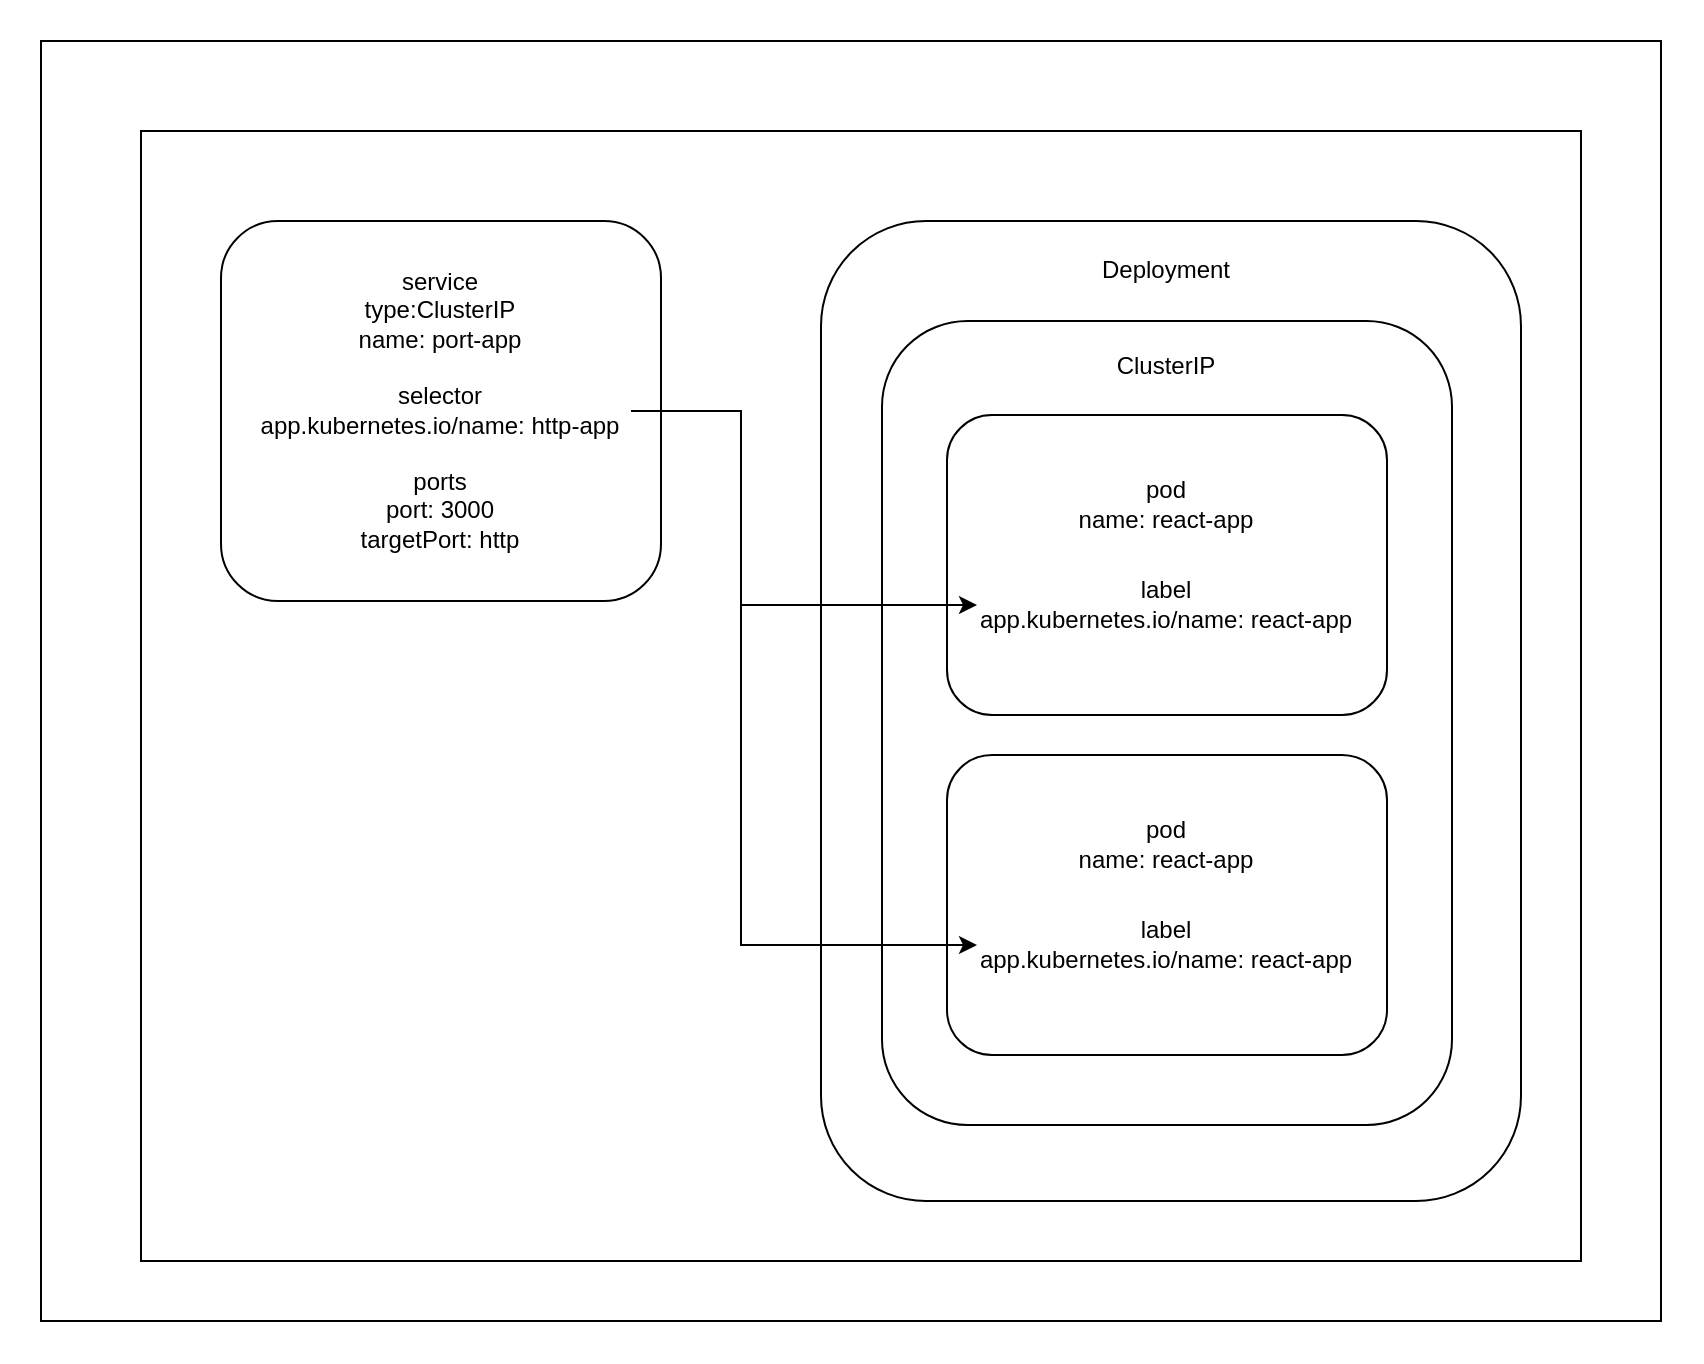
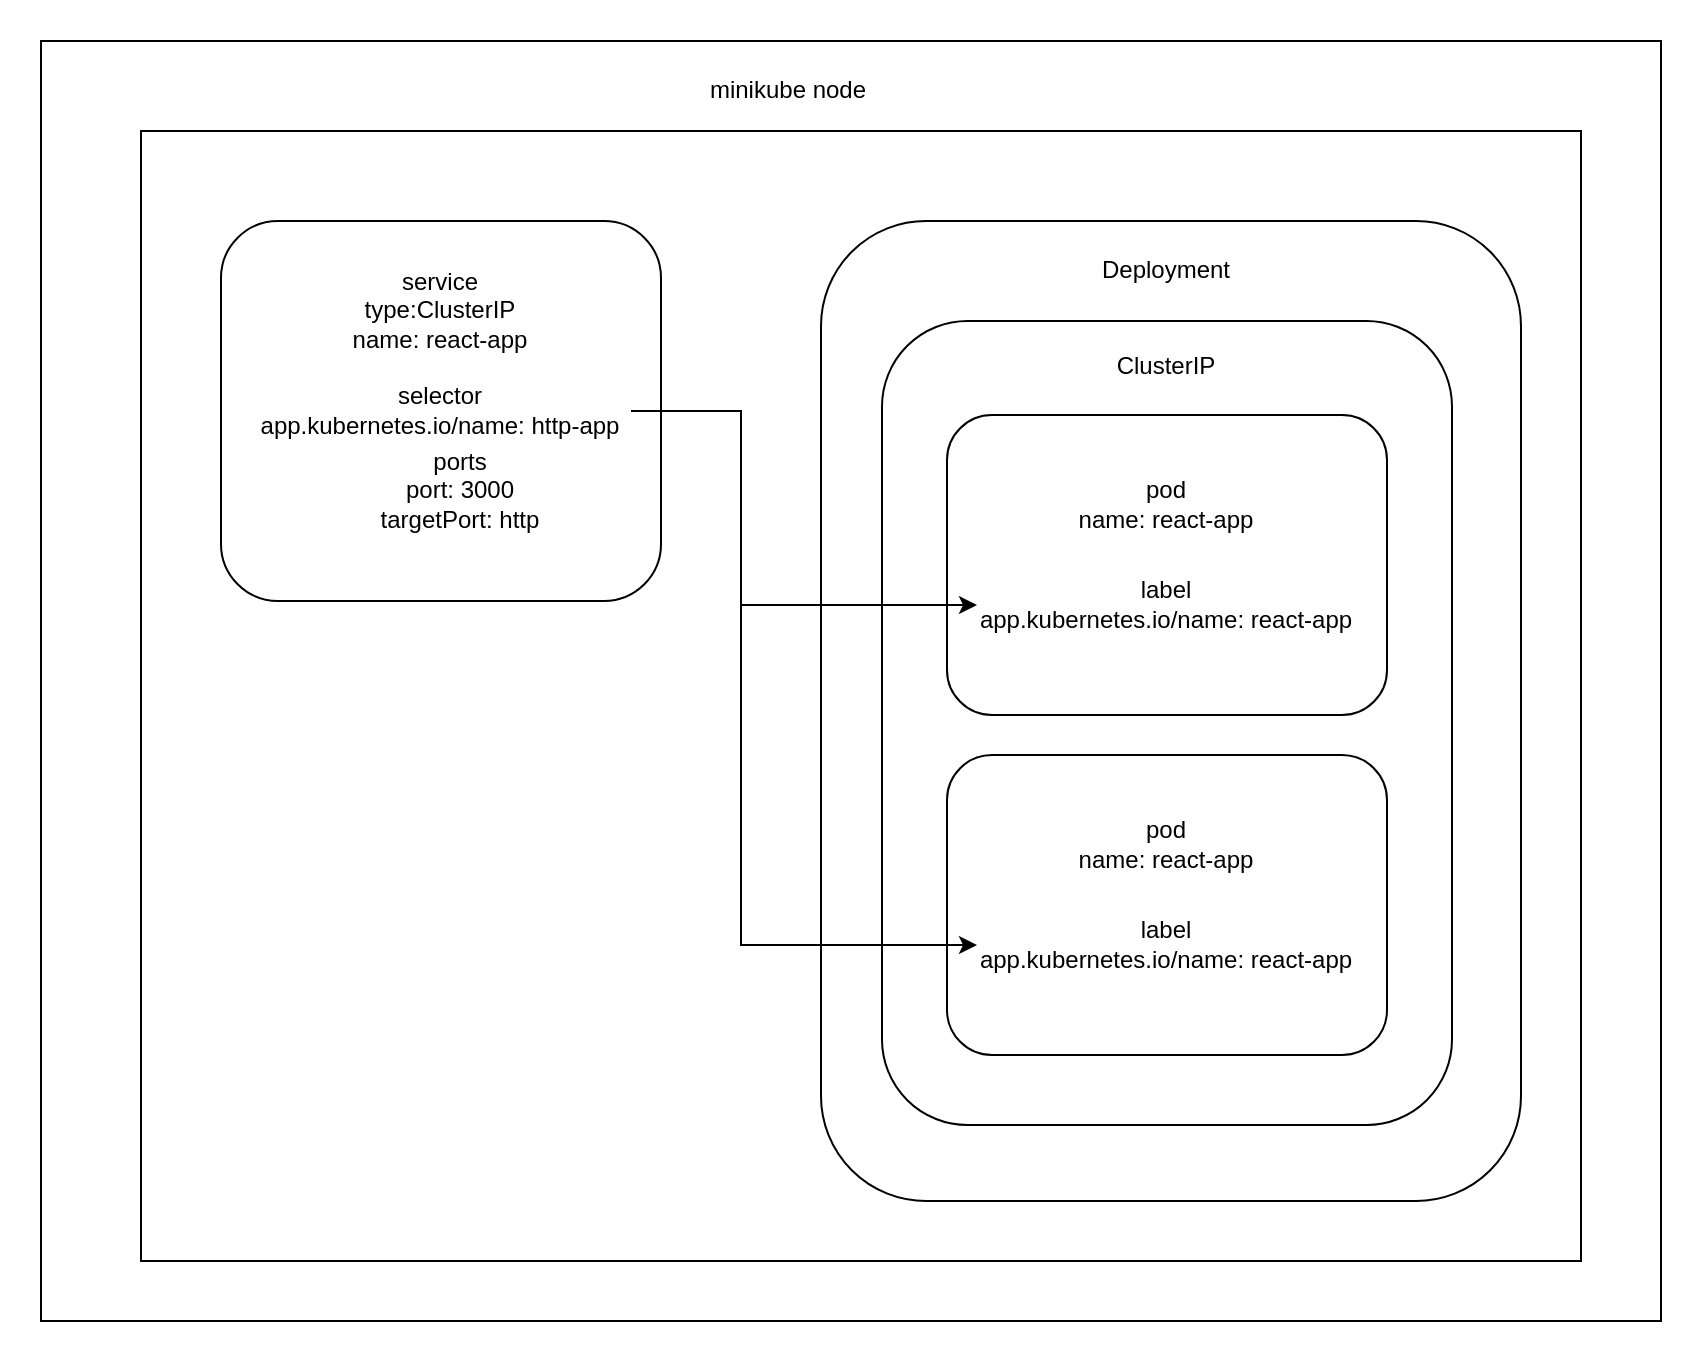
node "minikube node": added
node "service type:ClusterIP name: port-app": label "service type:ClusterIP name: port-app" -> "service type:ClusterIP name: react-app"
node "ports port: 3000 targetPort: http": moved (441, 511) -> (461, 491)
